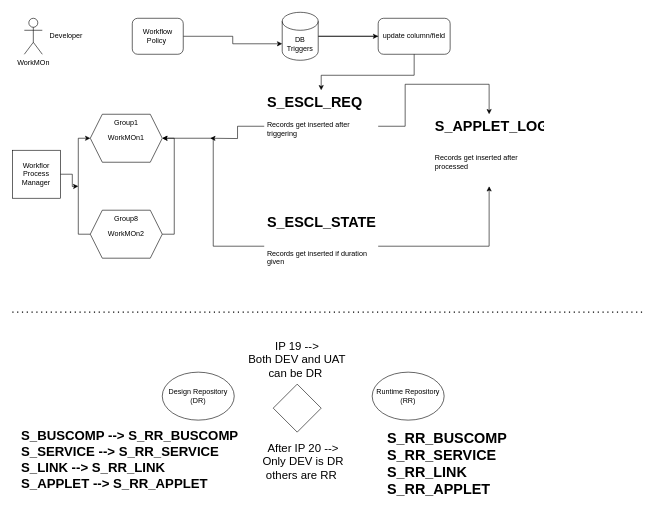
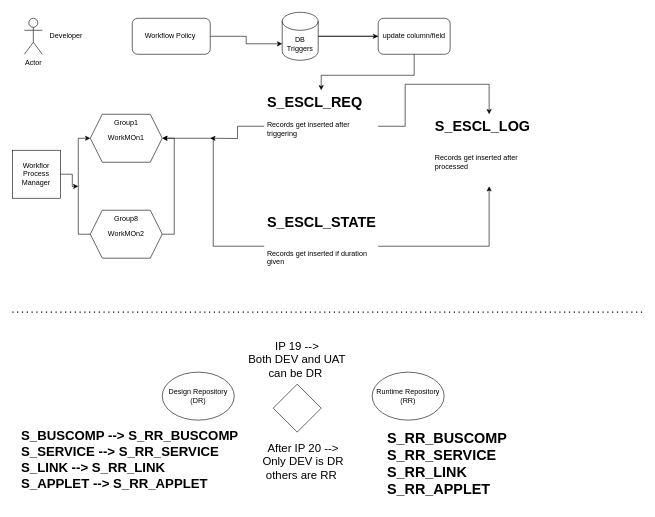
node "Workflow Policy": size 51x36 -> 78x36
node "WorkMOn": label "WorkMOn" -> "Actor"
node "S_APPLET_LOG Records get inserted after processed": label "S_APPLET_LOG Records get inserted after processed" -> "S_ESCL_LOG Records get inserted after processed"
